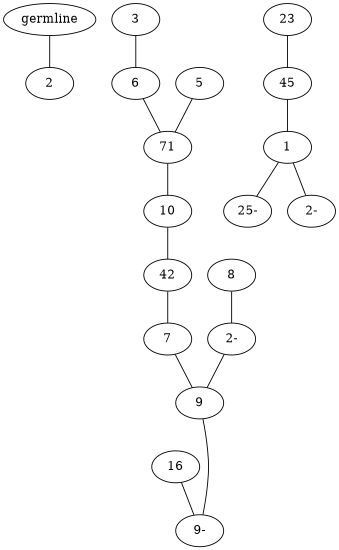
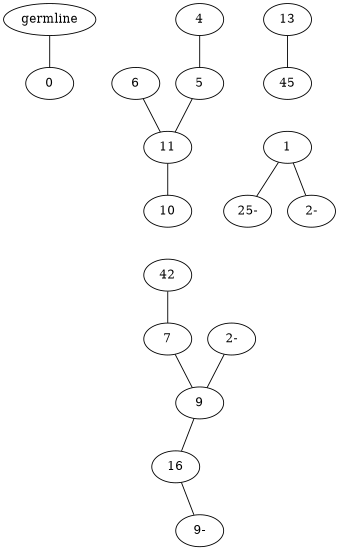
node "3": removed
node "4": added
node "23": label "23" -> "13"
node "2": label "2" -> "0"
edge "45" -- "1": removed
node "71": label "71" -> "11"
edge "10" -- "42": removed
node "8": removed
edge "9" -- "9-": now "9" -- "16"
